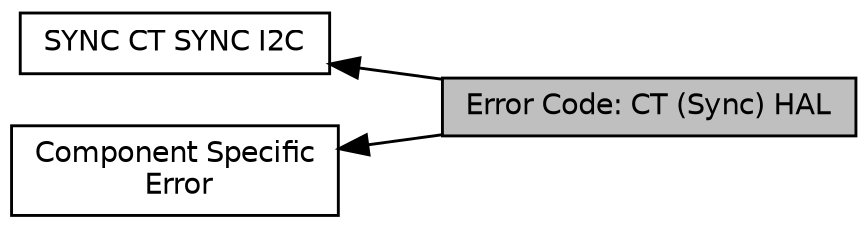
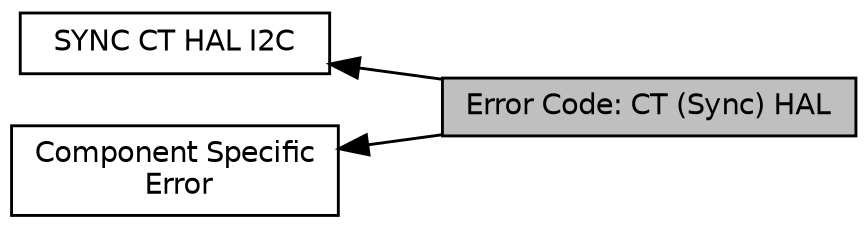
node "SYNC CT SYNC I2C": label "SYNC CT SYNC I2C" -> "SYNC CT HAL I2C"
